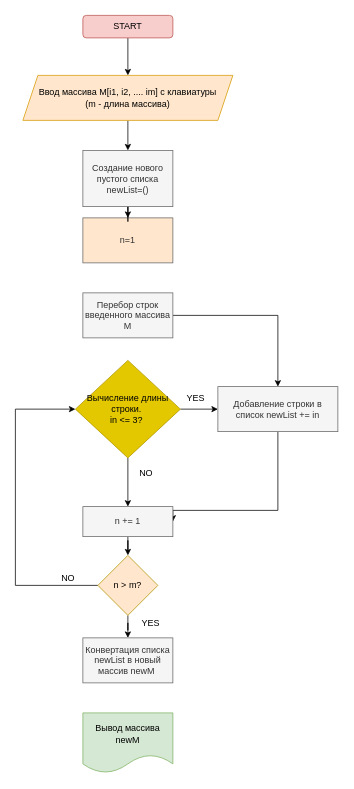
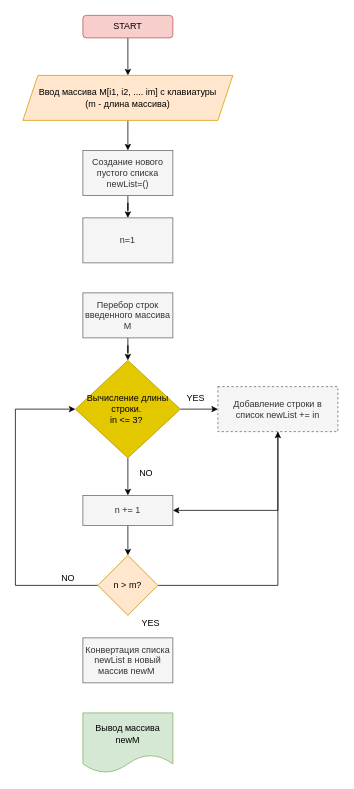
node "Создание нового пустого списка newList=()": size 90x56 -> 90x45
node "n=1": fillcolor #ffe6cc -> #f5f5f5
edge "Перебор строк введенного массива М" -> "Добавление строки в список newList += in": now "Перебор строк введенного массива М" -> "Вычисление длины строки. in <= 3?"
node "Добавление строки в список newList += in": style solid -> dashed
node "n += 1": moved (128, 522) -> (128, 510)
edge "n > m?" -> "Конвертация списка newList в новый массив newM": now "n > m?" -> "Добавление строки в список newList += in"
